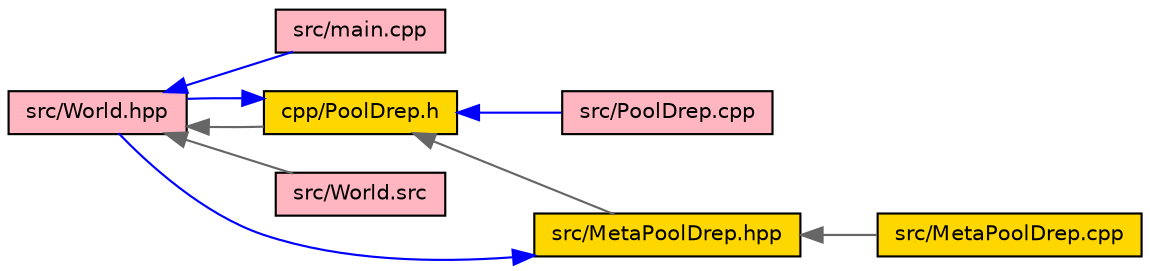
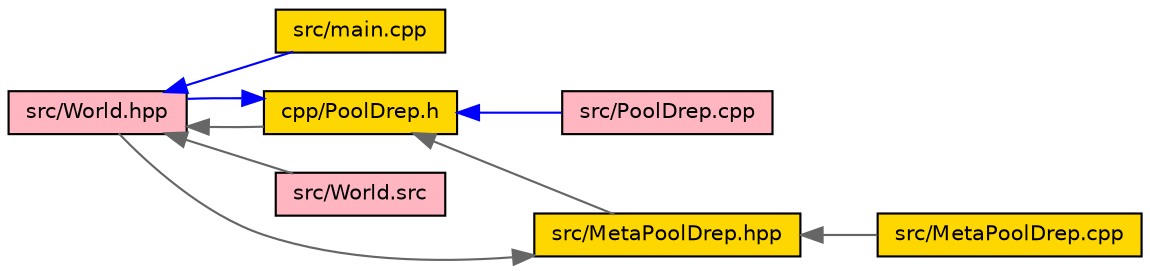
node "src/main.cpp": fillcolor lightpink -> gold
edge "src/World.hpp" -> "src/MetaPoolDrep.hpp": color blue -> gray40
